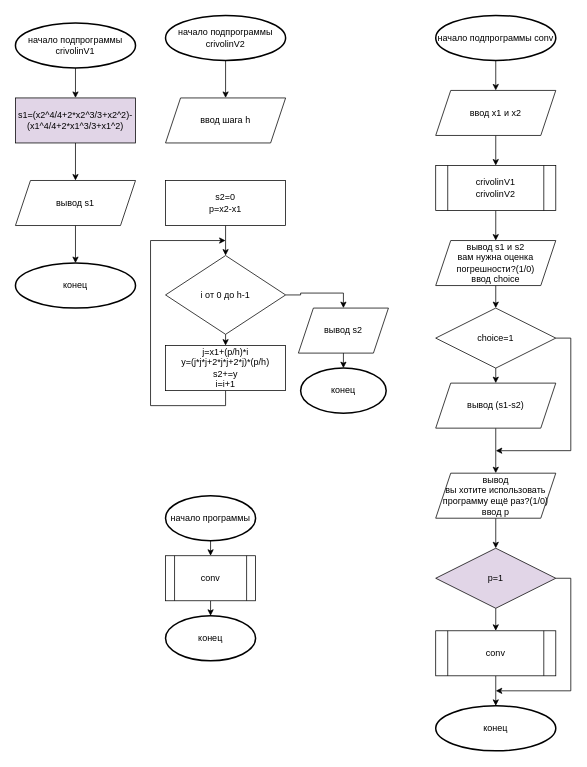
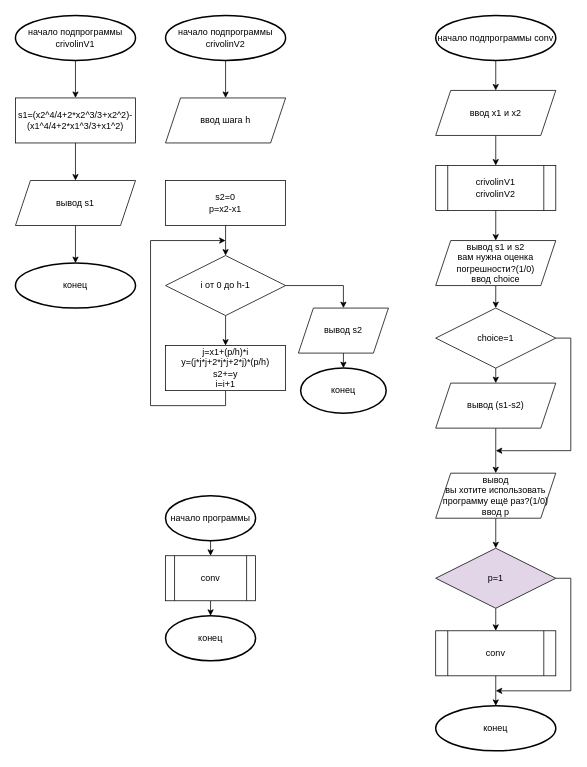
node "начало подпрограммы crivolinV1": moved (75, 45) -> (75, 38)
node "s1=(x2^4/4+2*x2^3/3+x2^2)-(x1^4/4+2*x1^3/3+x1^2)": fillcolor #e1d5e7 -> #ffffff
node "i от 0 до h-1": size 120x79 -> 120x60
